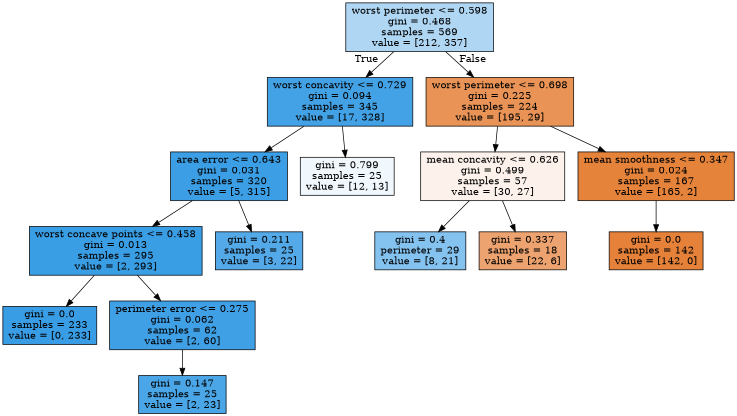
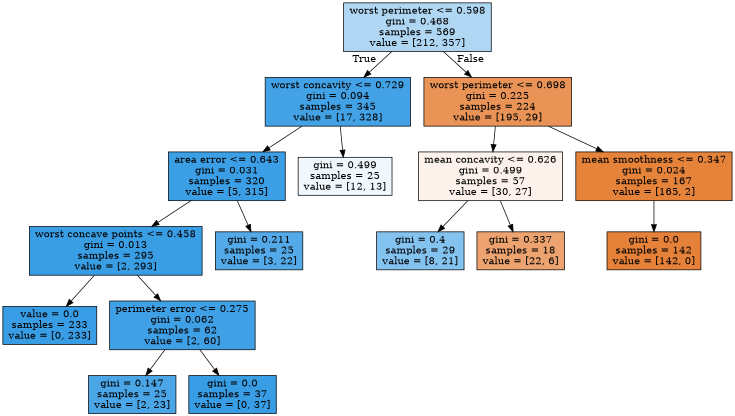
node "gini = 0.799 samples = 25 value = [12, 13]": label "gini = 0.799 samples = 25 value = [12, 13]" -> "gini = 0.499 samples = 25 value = [12, 13]"
node "gini = 0.4 perimeter = 29 value = [8, 21]": label "gini = 0.4 perimeter = 29 value = [8, 21]" -> "gini = 0.4 samples = 29 value = [8, 21]"
node "gini = 0.0 samples = 233 value = [0, 233]": label "gini = 0.0 samples = 233 value = [0, 233]" -> "value = 0.0 samples = 233 value = [0, 233]"
node "gini = 0.0 samples = 37 value = [0, 37]": added
